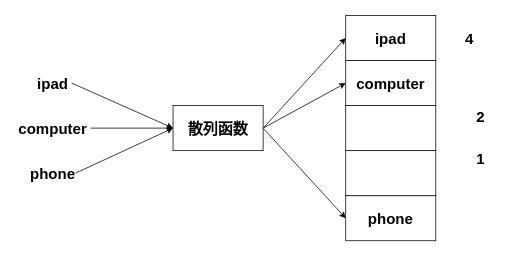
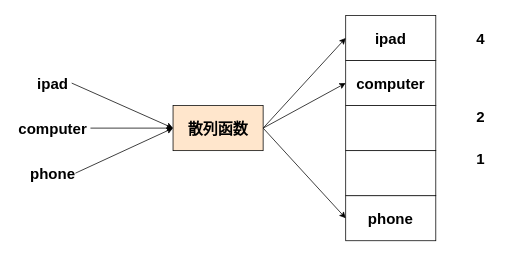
node "4": moved (469, 38) -> (480, 38)
node "散列函数": fillcolor #ffffff -> #ffe6cc
